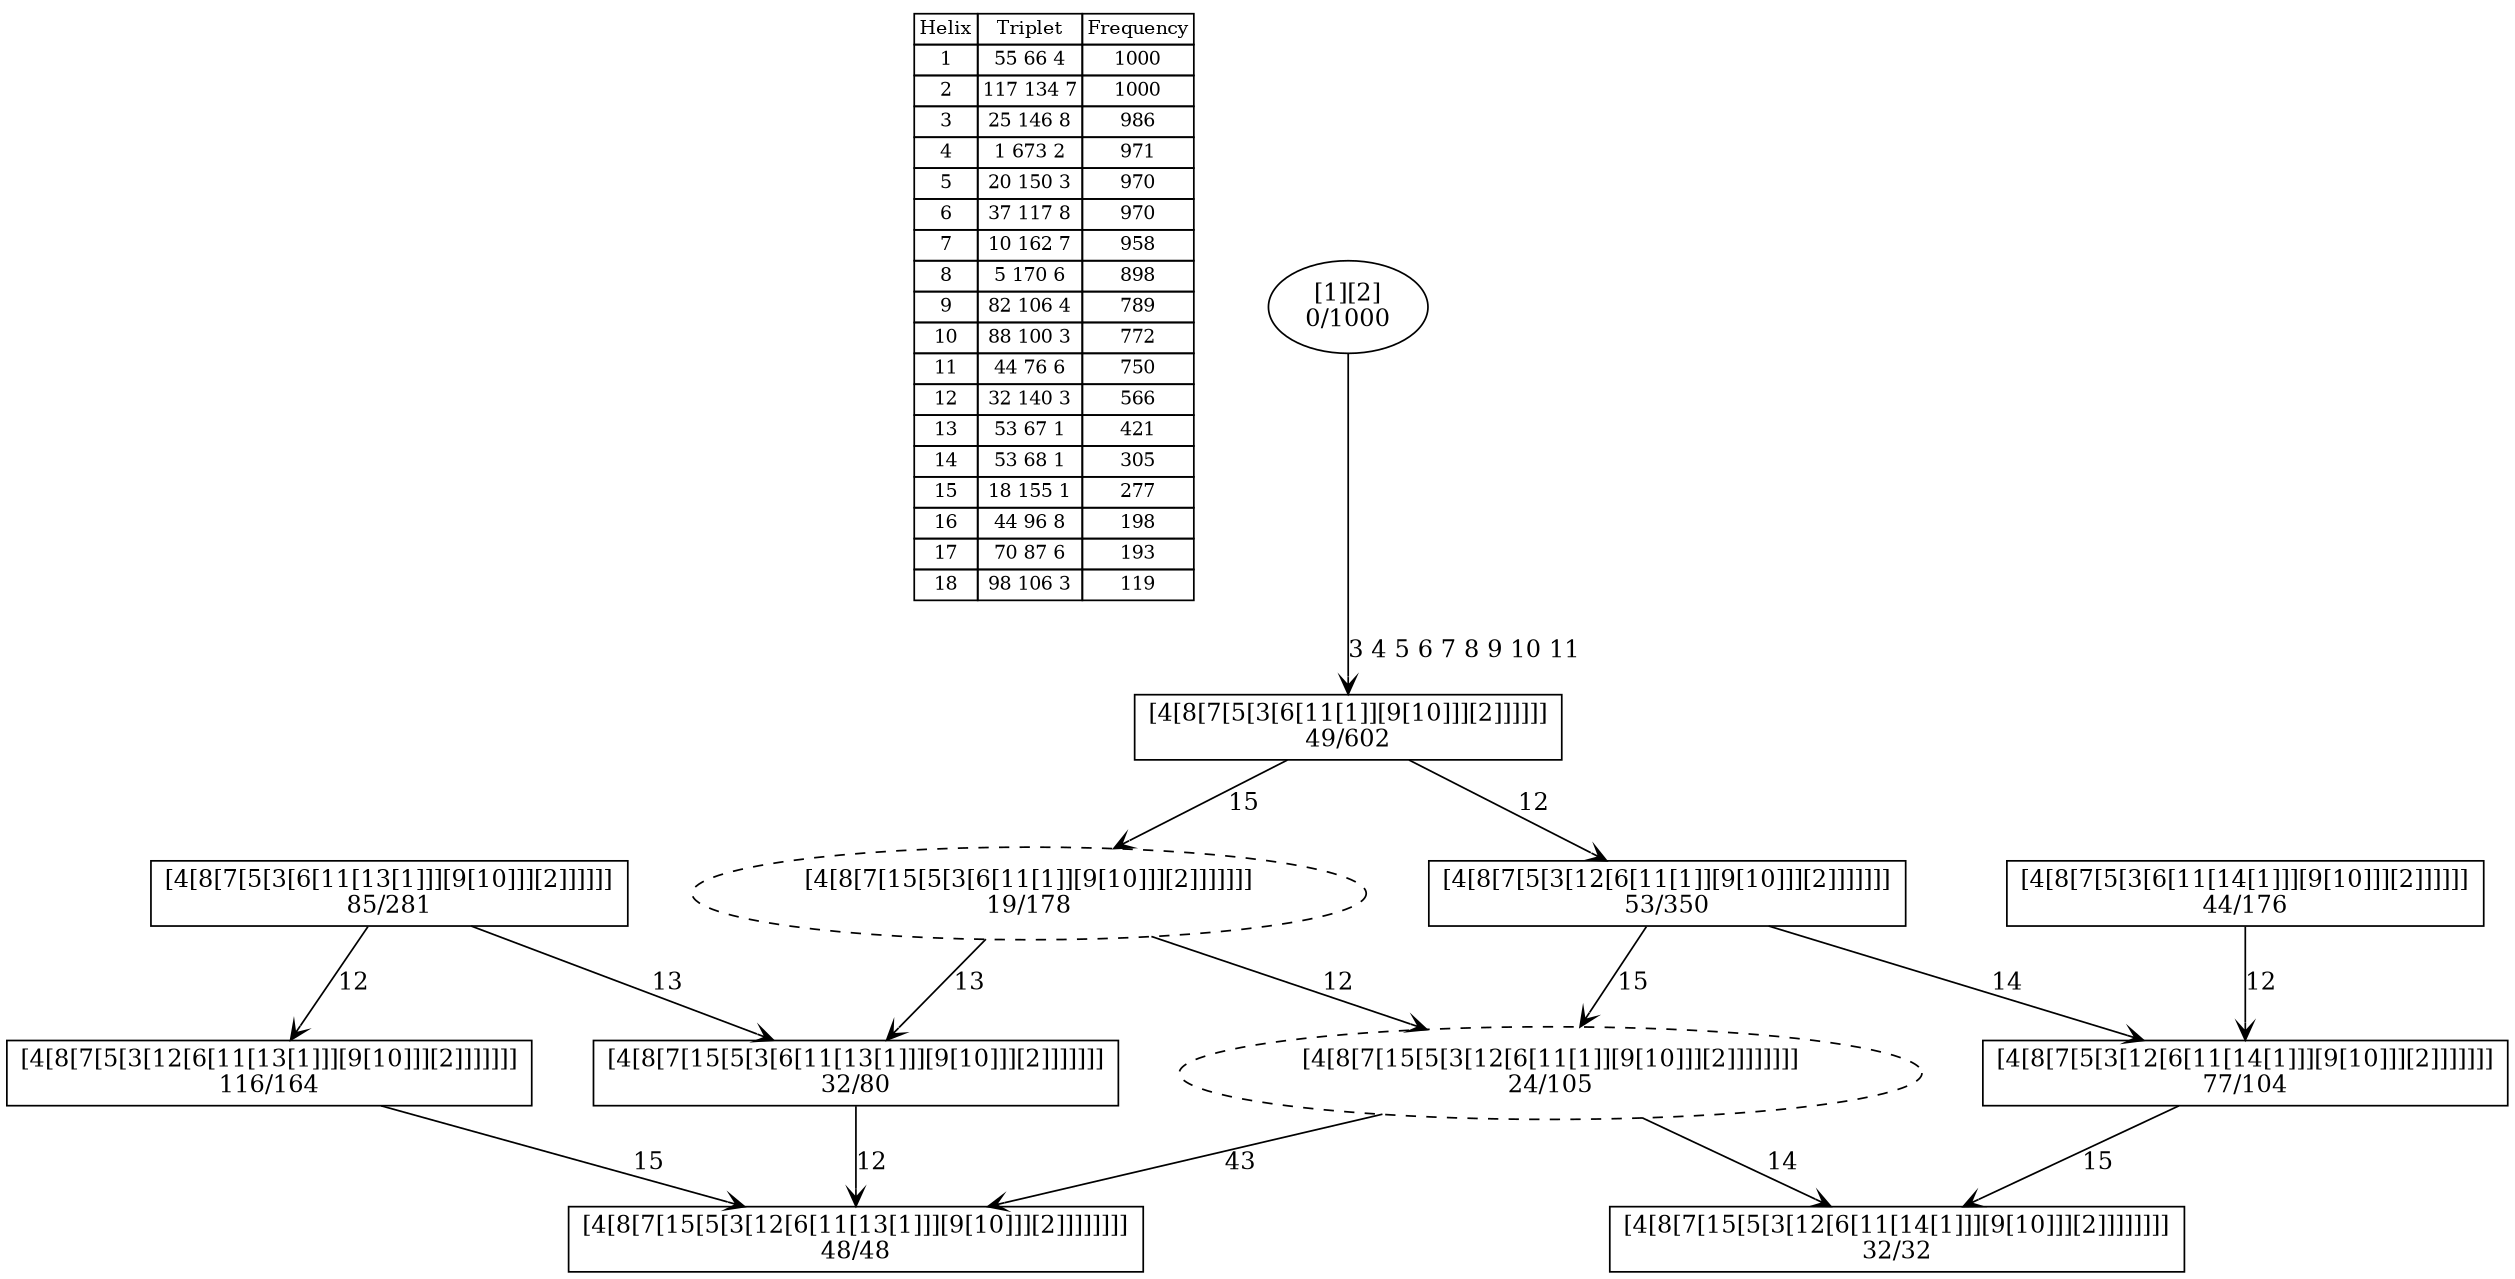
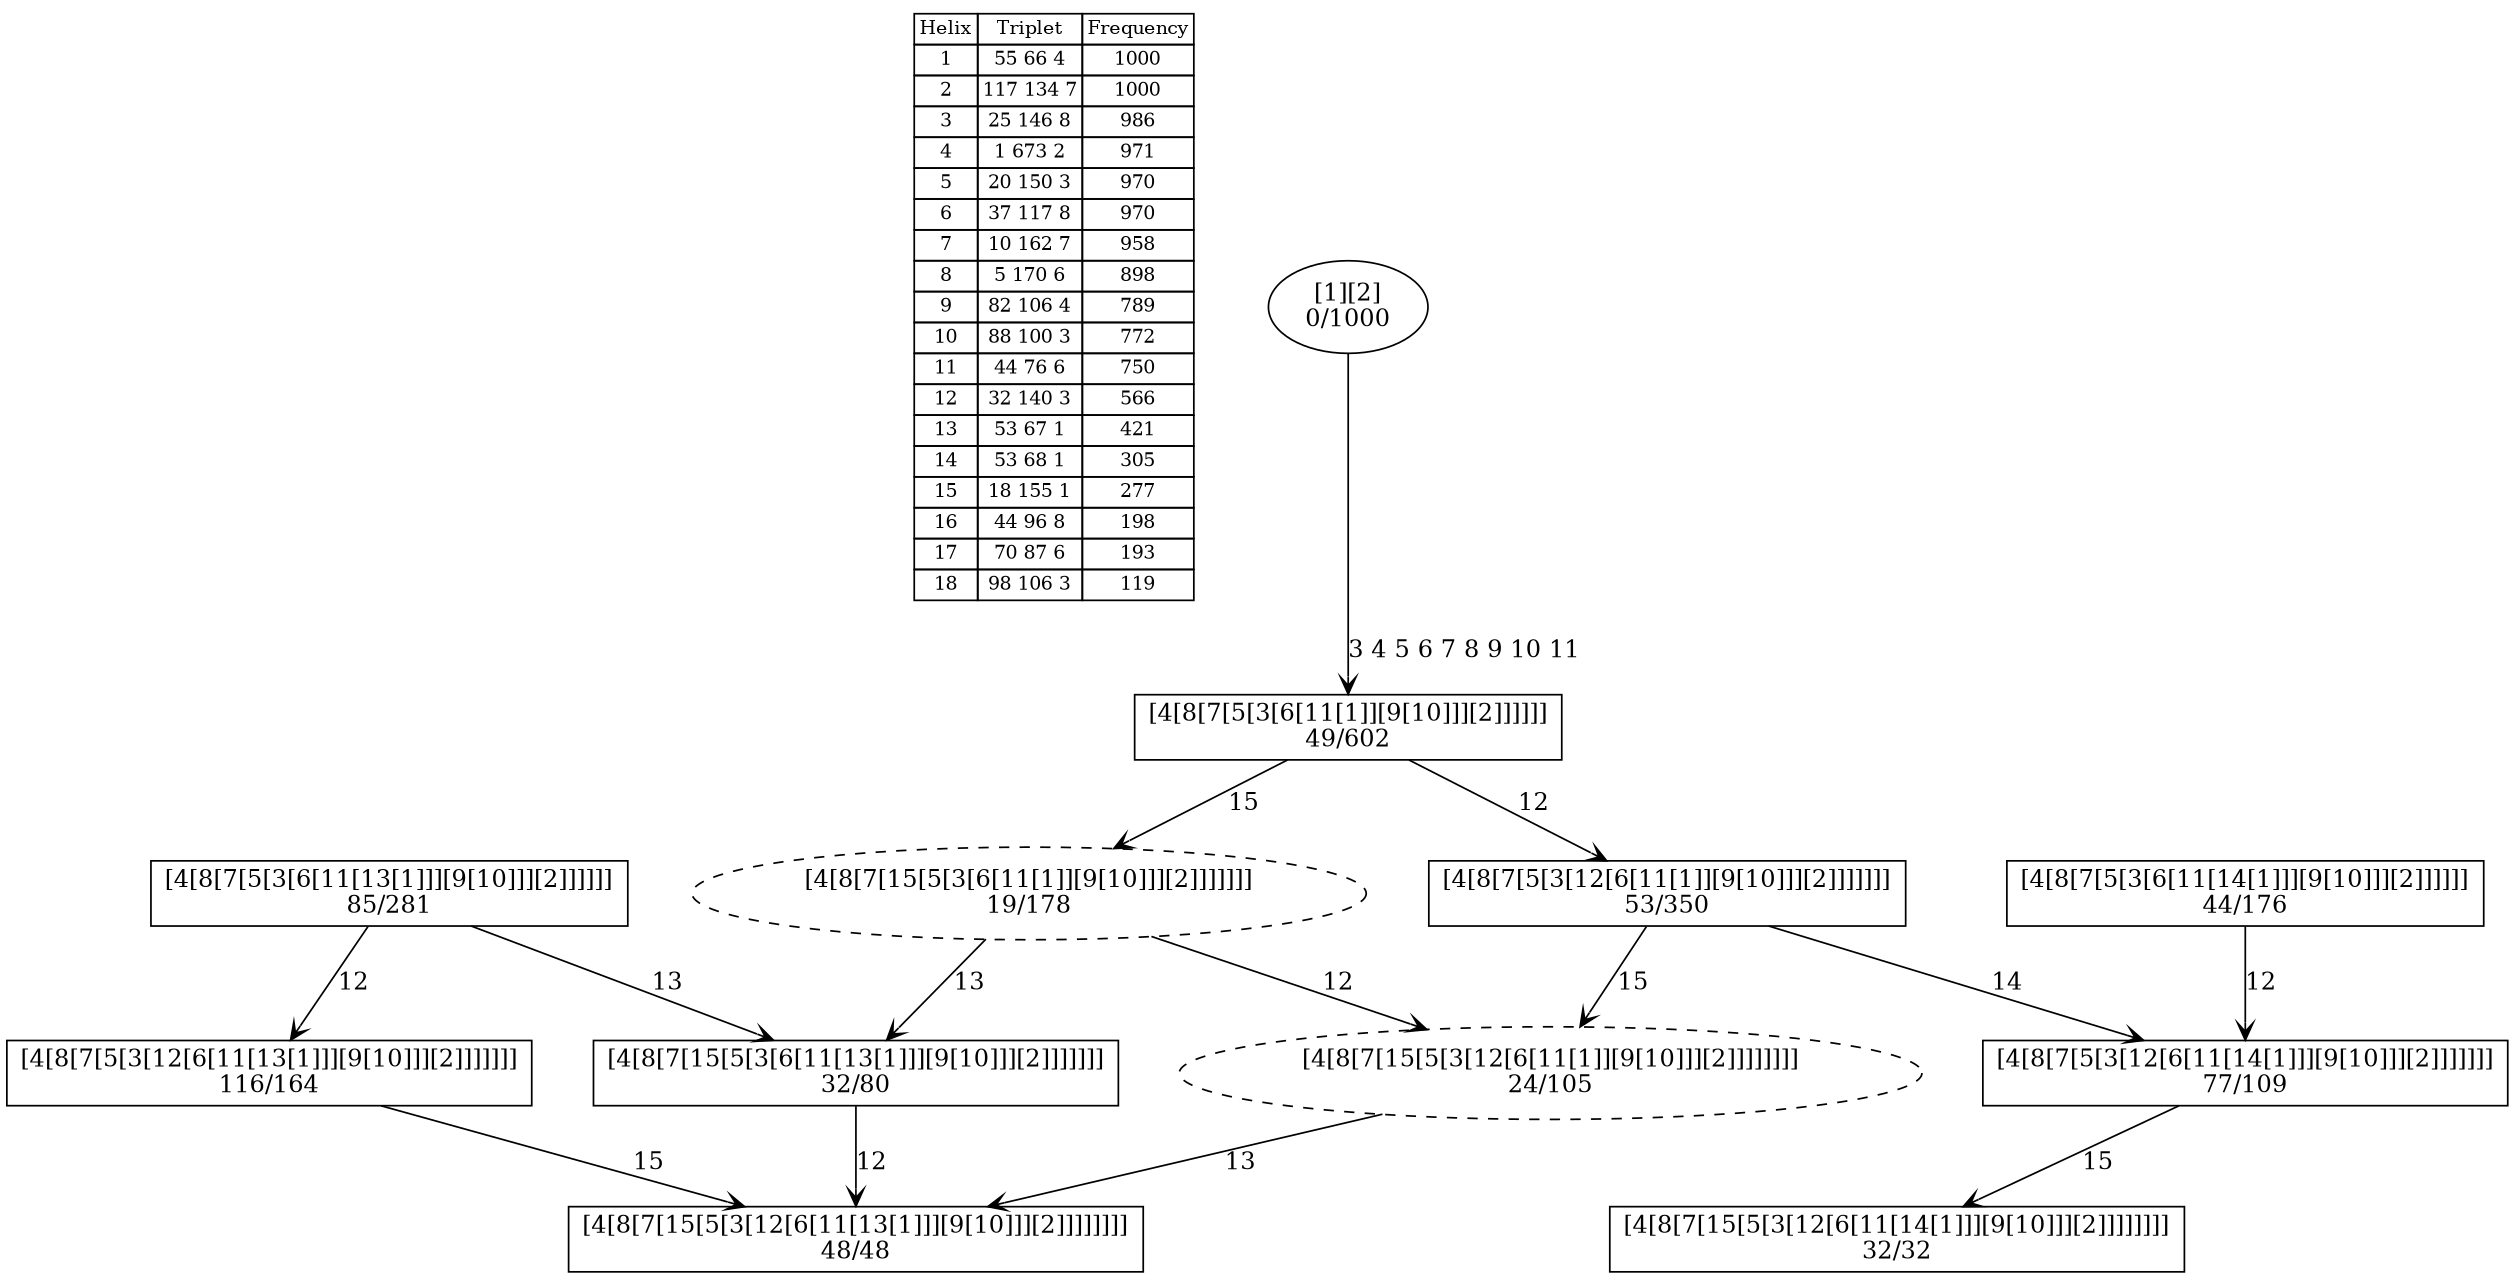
node "[4[8[7[5[3[12[6[11[14[1]]][9[10]]][2]]]]]]] 77/104": label "[4[8[7[5[3[12[6[11[14[1]]][9[10]]][2]]]]]]] 77/104" -> "[4[8[7[5[3[12[6[11[14[1]]][9[10]]][2]]]]]]] 77/109"
edge "[4[8[7[15[5[3[12[6[11[1]][9[10]]][2]]]]]]]] 24/105" -> "[4[8[7[15[5[3[12[6[11[14[1]]][9[10]]][2]]]]]]]] 32/32": removed, label "14"
edge "[4[8[7[15[5[3[12[6[11[1]][9[10]]][2]]]]]]]] 24/105" -> "[4[8[7[15[5[3[12[6[11[13[1]]][9[10]]][2]]]]]]]] 48/48": label "43 " -> "13 "
